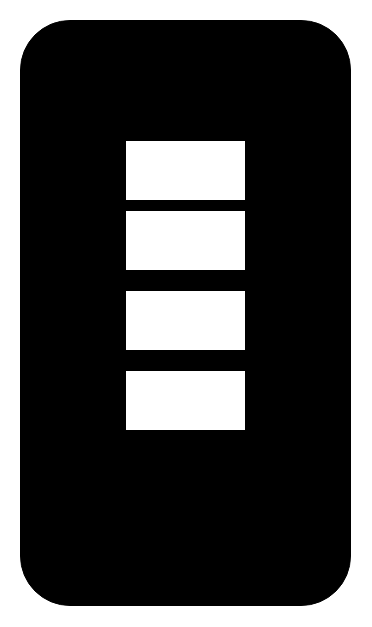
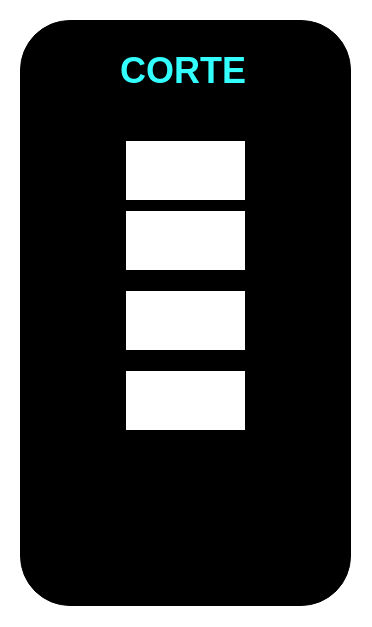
node "CORTE": added
